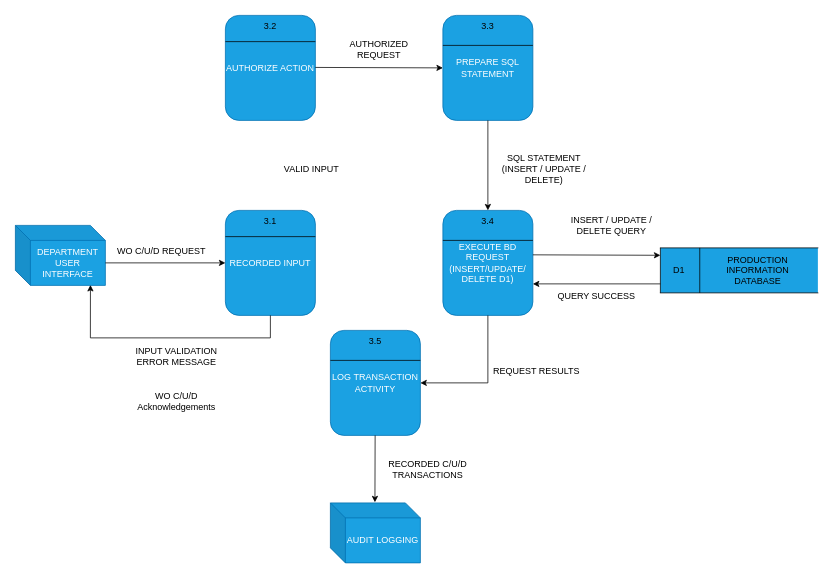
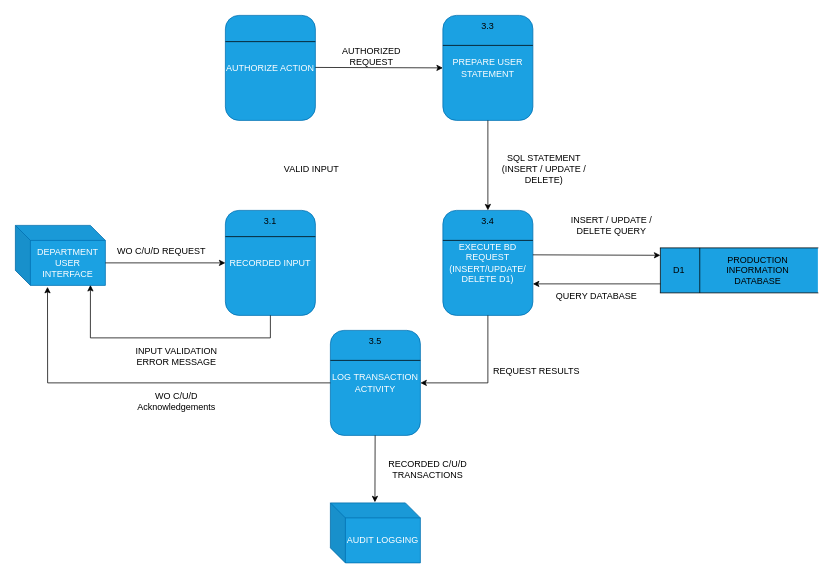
node "3.2": removed
node "AUTHORIZED REQUEST": moved (379, 49) -> (372, 57)
node "PREPARE SQL STATEMENT": label "PREPARE SQL STATEMENT" -> "PREPARE USER STATEMENT"
node "QUERY SUCCESS": label "QUERY SUCCESS" -> "QUERY DATABASE"
edge "LOG TRANSACTION ACTIVITY" -> "DEPARTMENT USER INTERFACE": added
